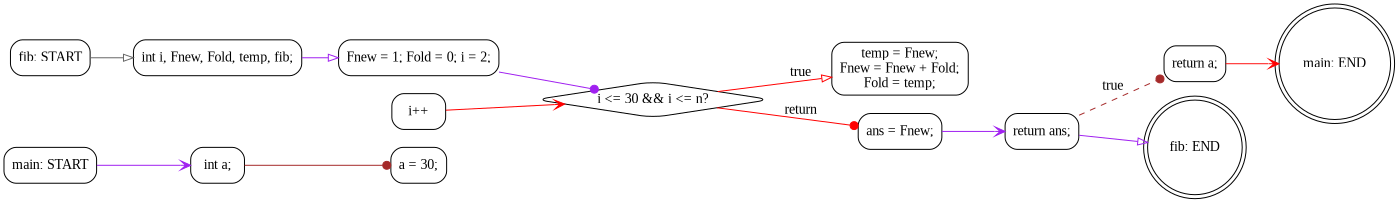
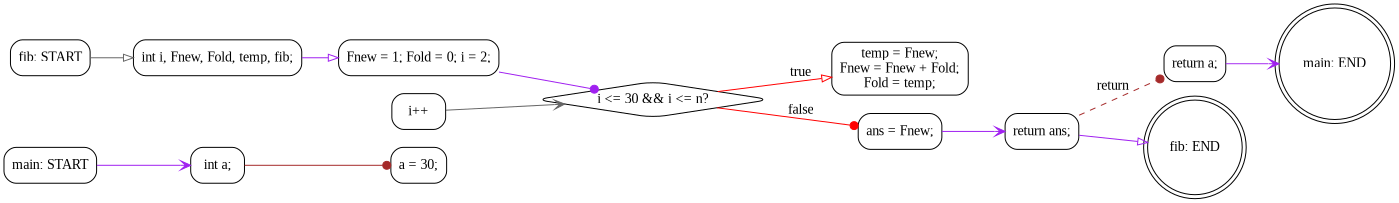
edge "return a;" -> "main: END": color red -> purple
edge "return ans;" -> "return a;": label "true" -> "return"
edge "i++" -> "i <= 30 && i <= n?": color red -> gray40
edge "i <= 30 && i <= n?" -> "ans = Fnew;": label "return" -> "false"
